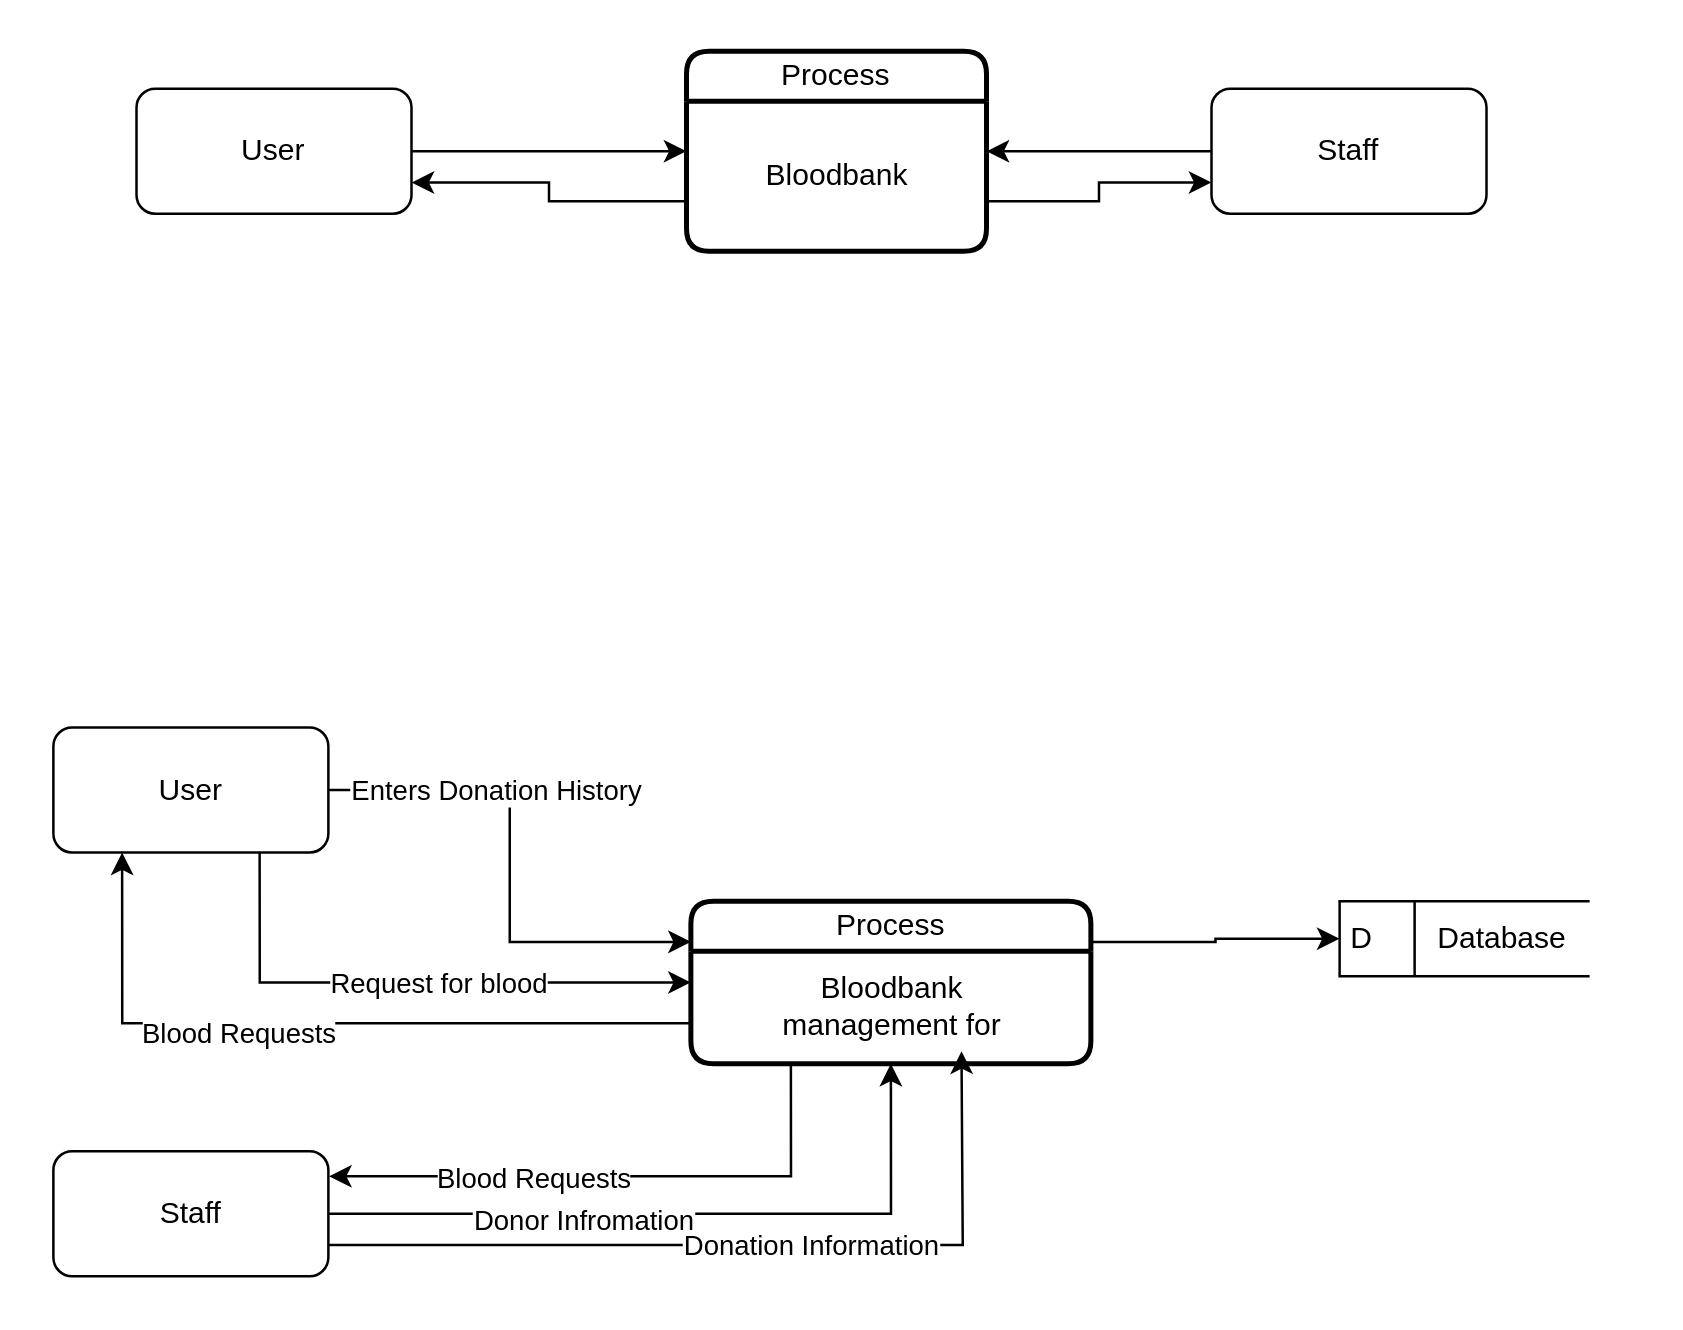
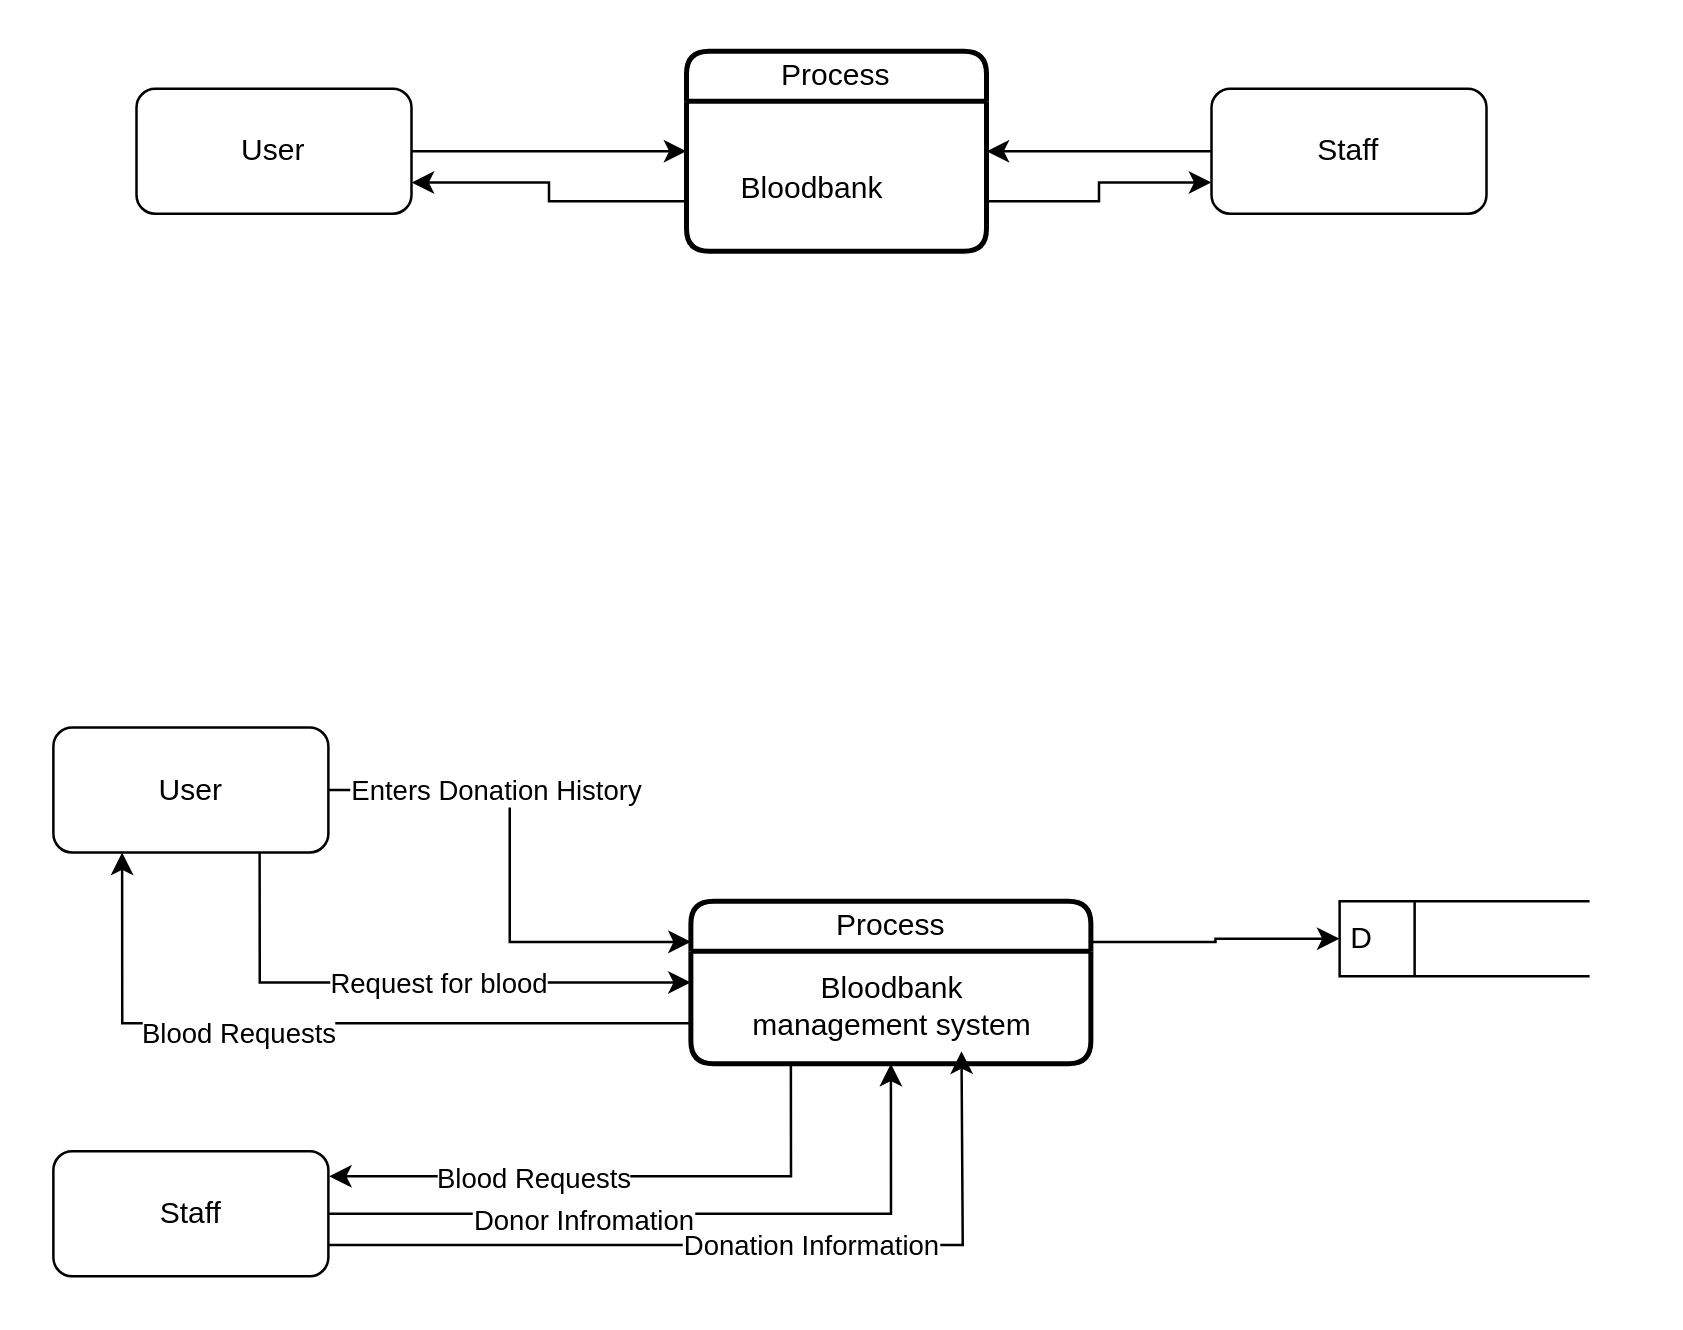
node "Bloodbank": moved (836, 176) -> (811, 189)
node "Database": removed
node "Bloodbank management for": label "Bloodbank management for" -> "Bloodbank management system"
